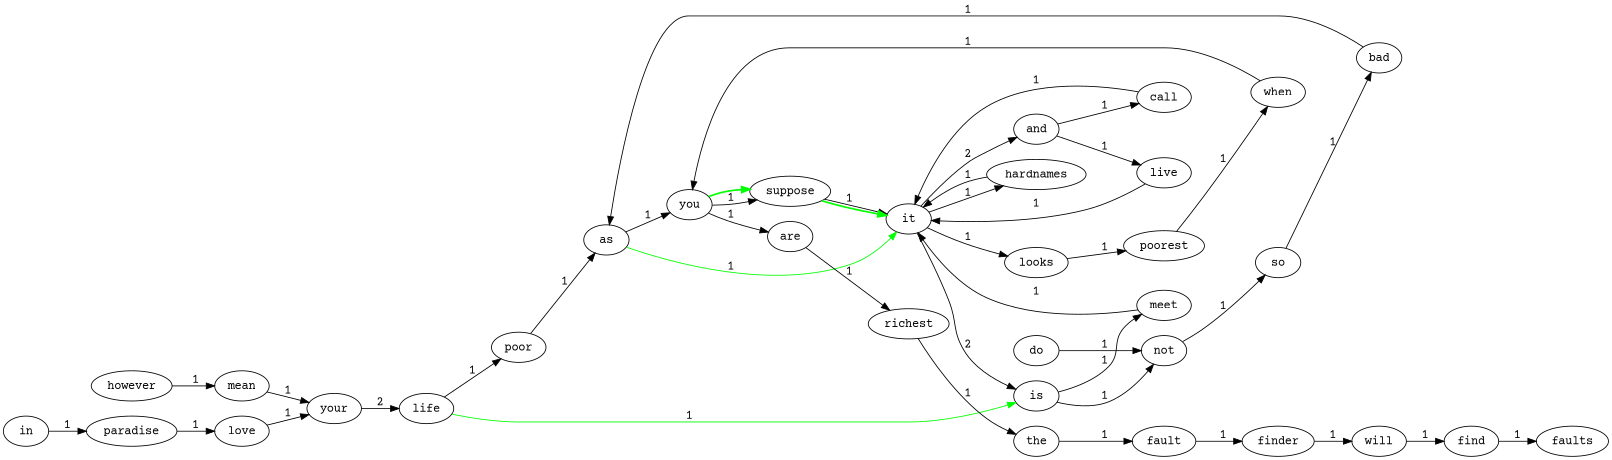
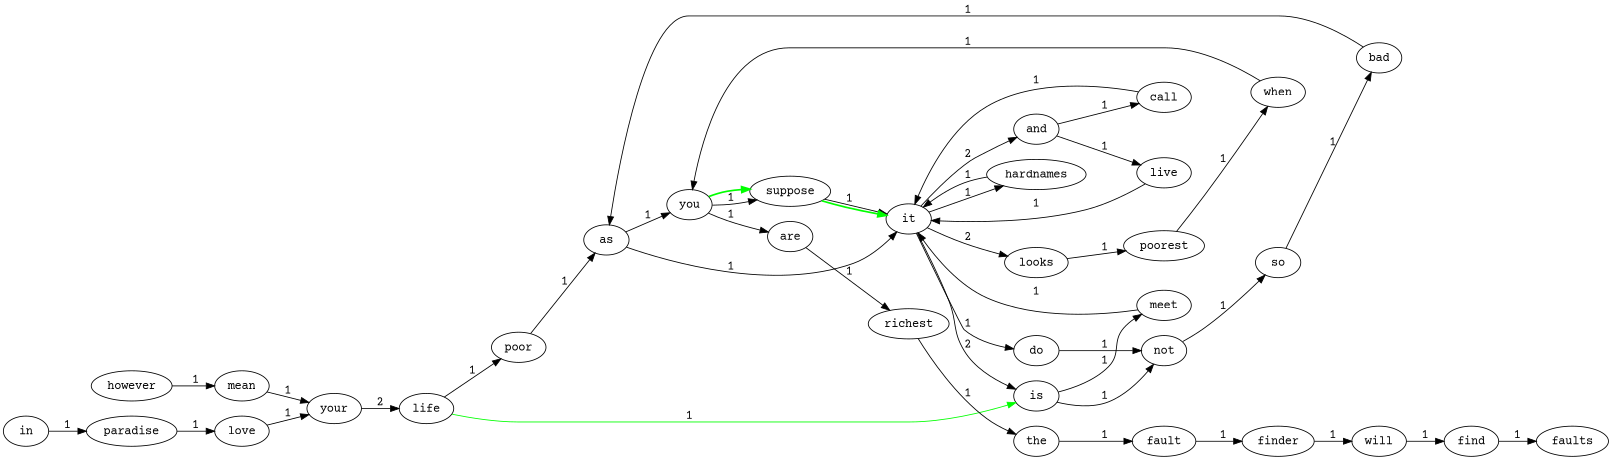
edge "it" -> "looks": label "1" -> "2"
edge "as" -> "it": color green -> black
edge "it" -> "do": added, label "1"
